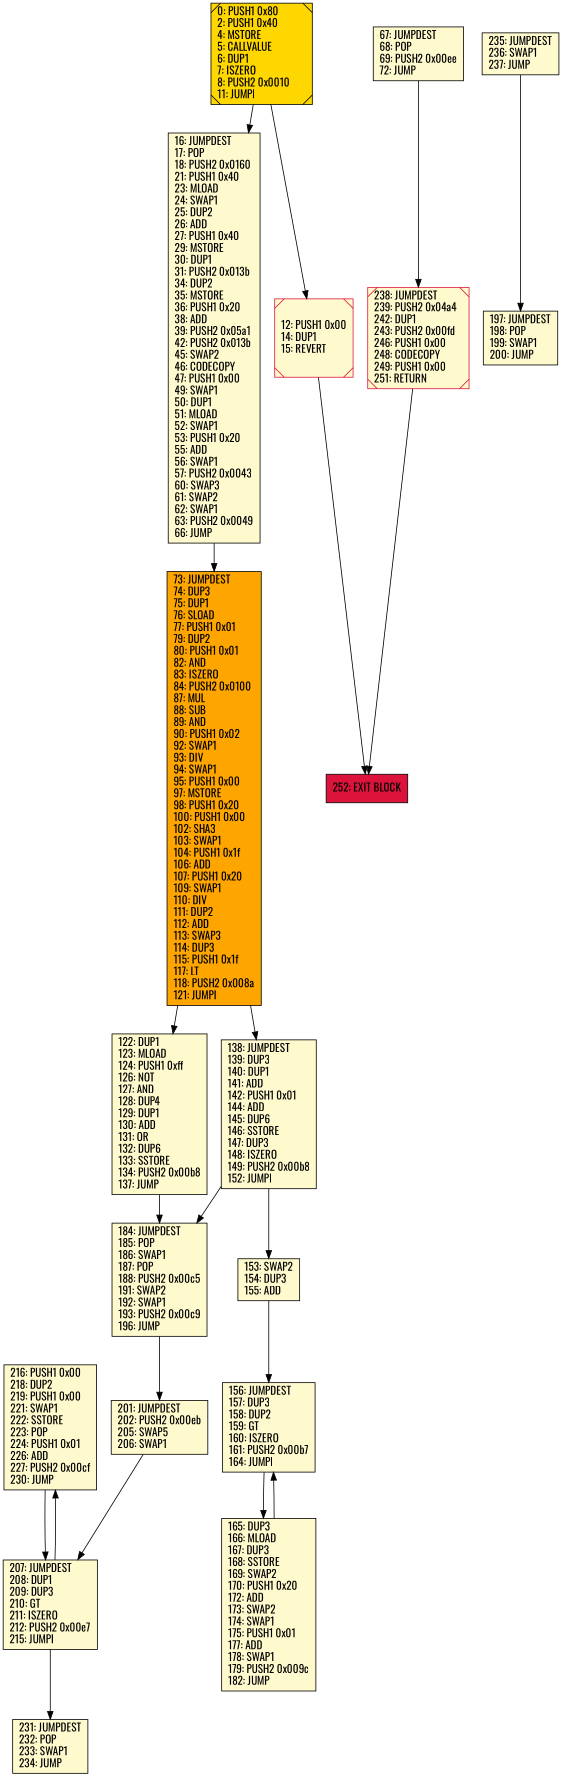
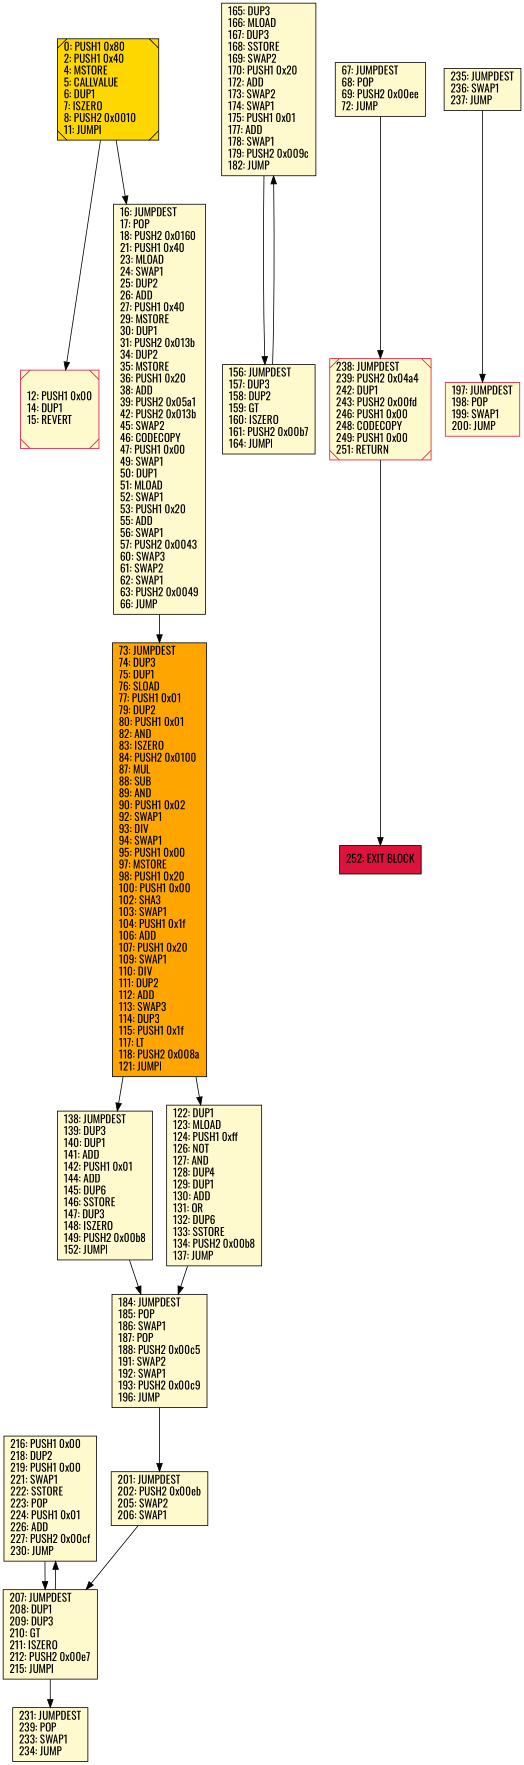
node "197: JUMPDEST 198: POP 199: SWAP1 200: JUMP": color black -> crimson
edge "12: PUSH1 0x00 14: DUP1 15: REVERT" -> "252: EXIT BLOCK": removed
node "153: SWAP2 154: DUP3 155: ADD": removed
node "201: JUMPDEST 202: PUSH2 0x00eb 205: SWAP5 206: SWAP1": label "201: JUMPDEST 202: PUSH2 0x00eb 205: SWAP5 206: SWAP1" -> "201: JUMPDEST 202: PUSH2 0x00eb 205: SWAP2 206: SWAP1"
node "231: JUMPDEST 232: POP 233: SWAP1 234: JUMP": label "231: JUMPDEST 232: POP 233: SWAP1 234: JUMP" -> "231: JUMPDEST 239: POP 233: SWAP1 234: JUMP"
